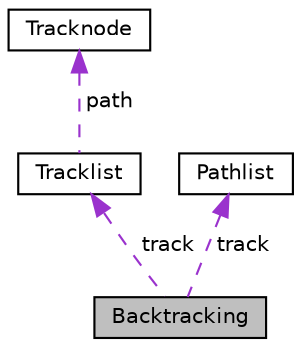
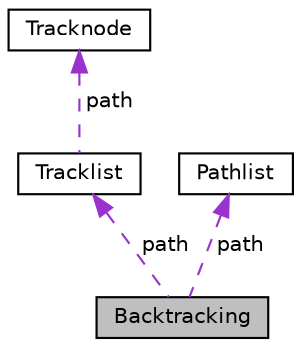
edge "Backtracking" -> "Tracklist": label " track" -> " path"
edge "Backtracking" -> "Pathlist": label " track" -> " path"
